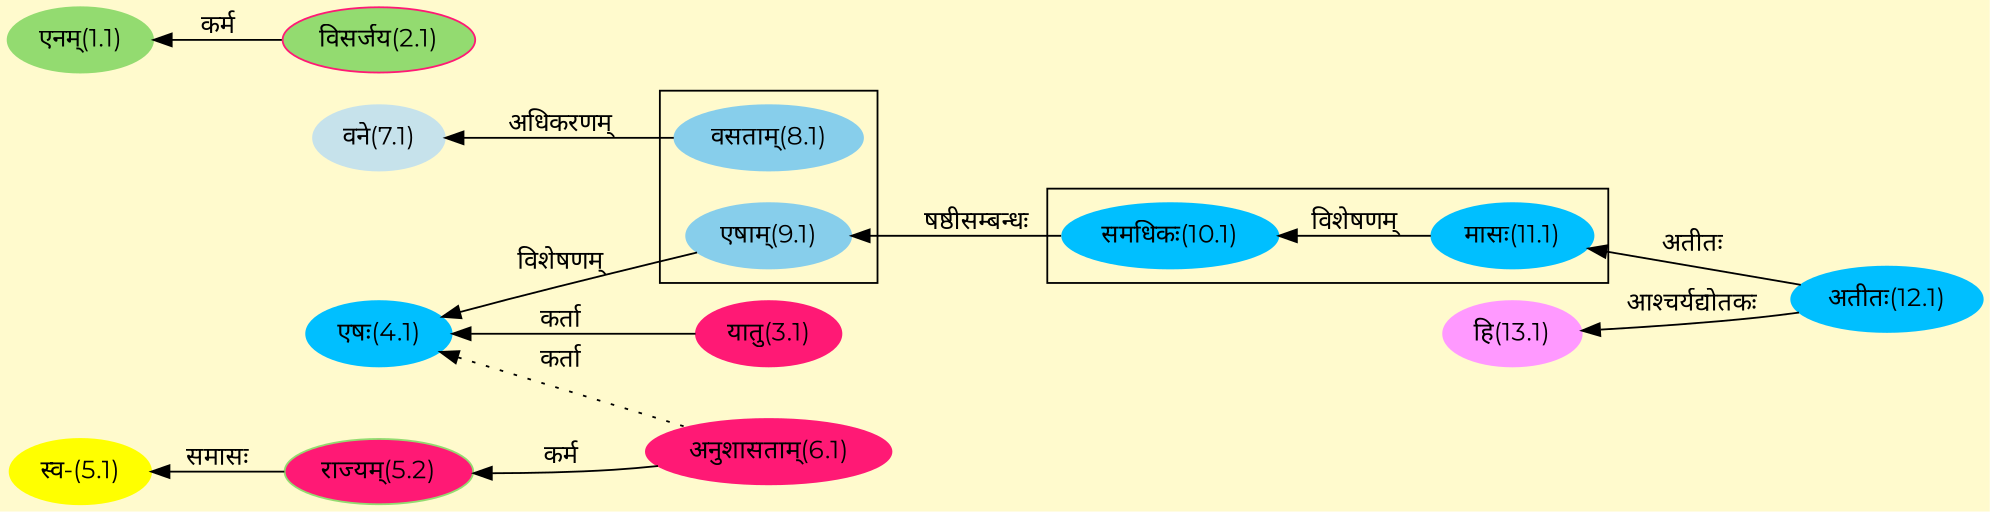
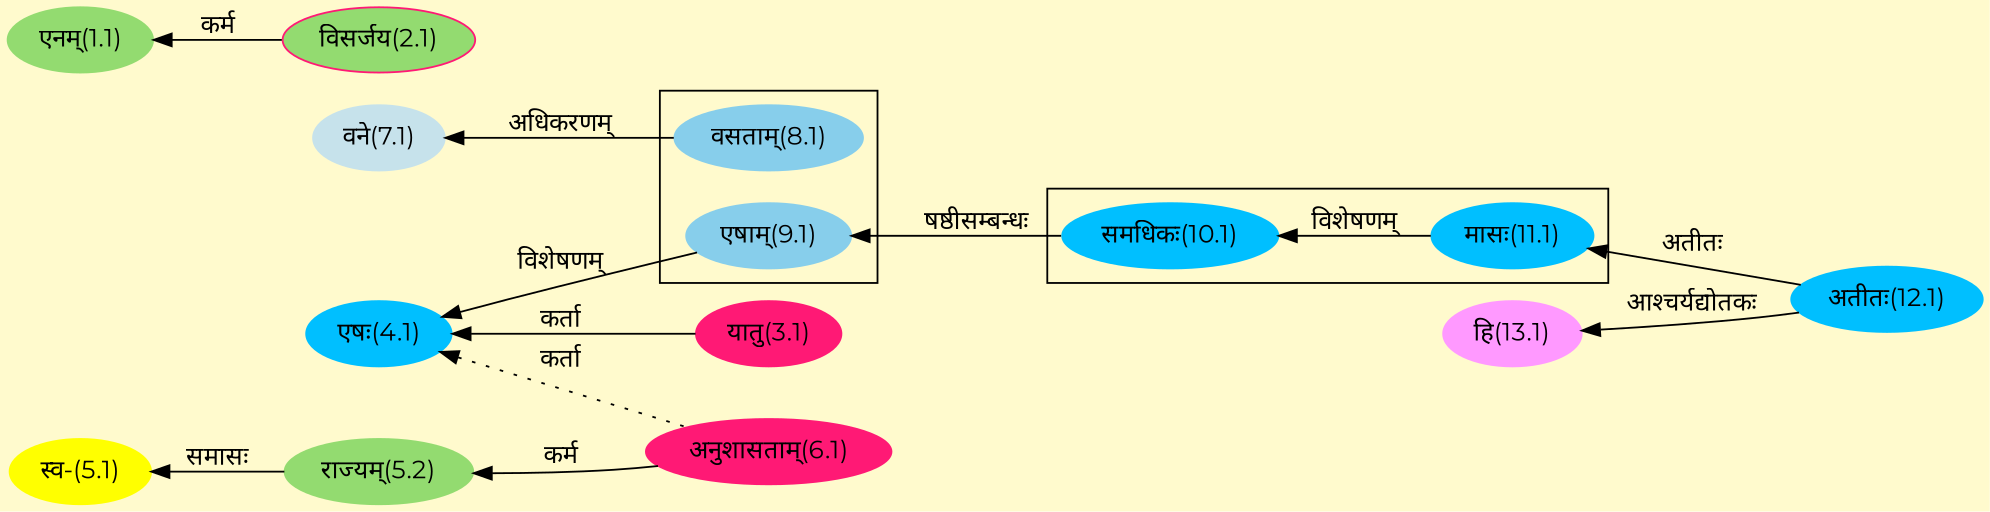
node "राज्यम्(5.2)": fillcolor #ff1975 -> #93db70
